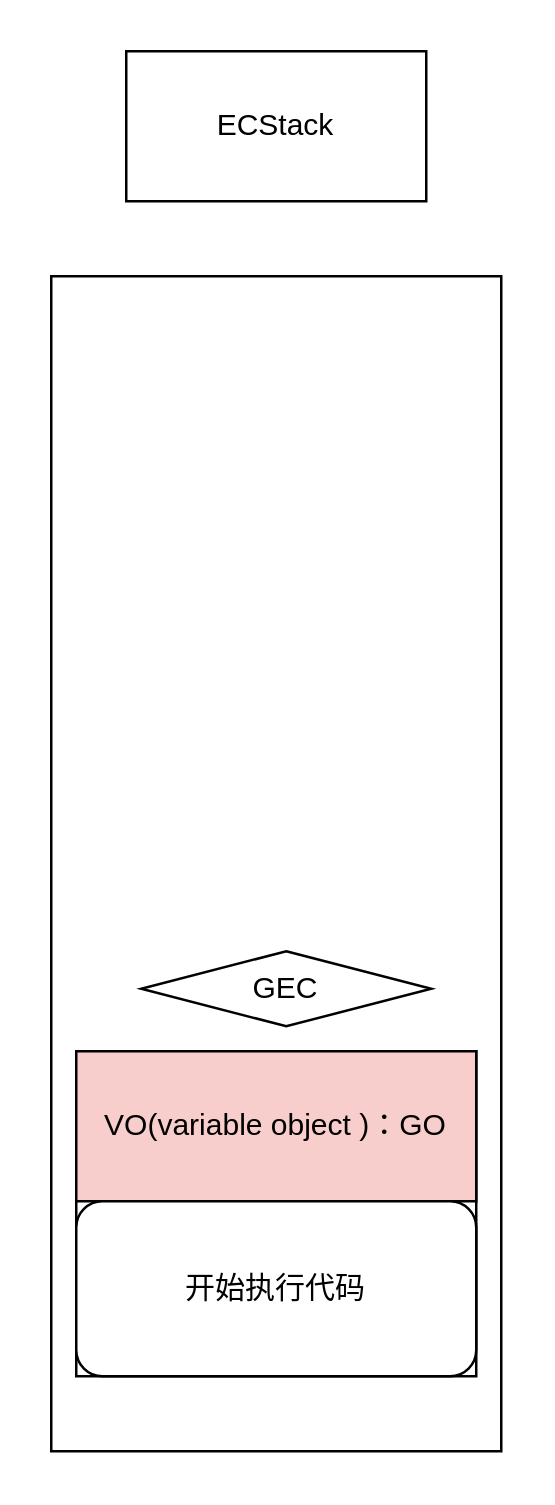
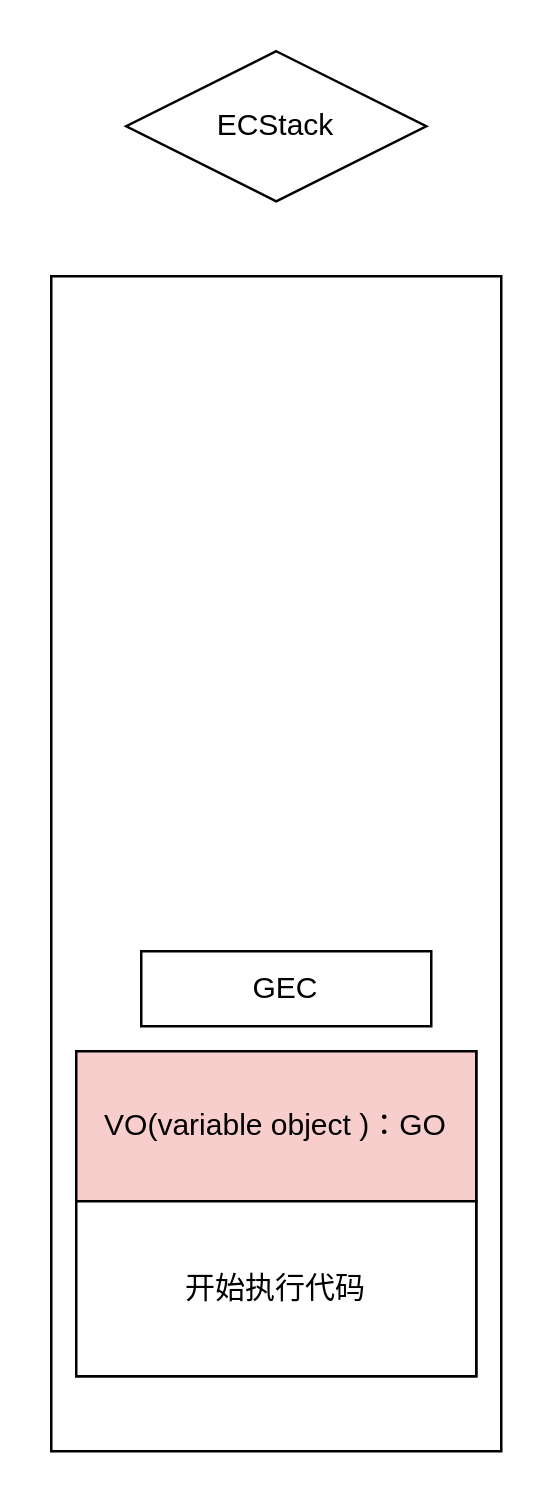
node "ECStack": shape rectangle -> diamond
node "GEC": shape diamond -> rectangle
node "开始执行代码": shape rounded rectangle -> rectangle
